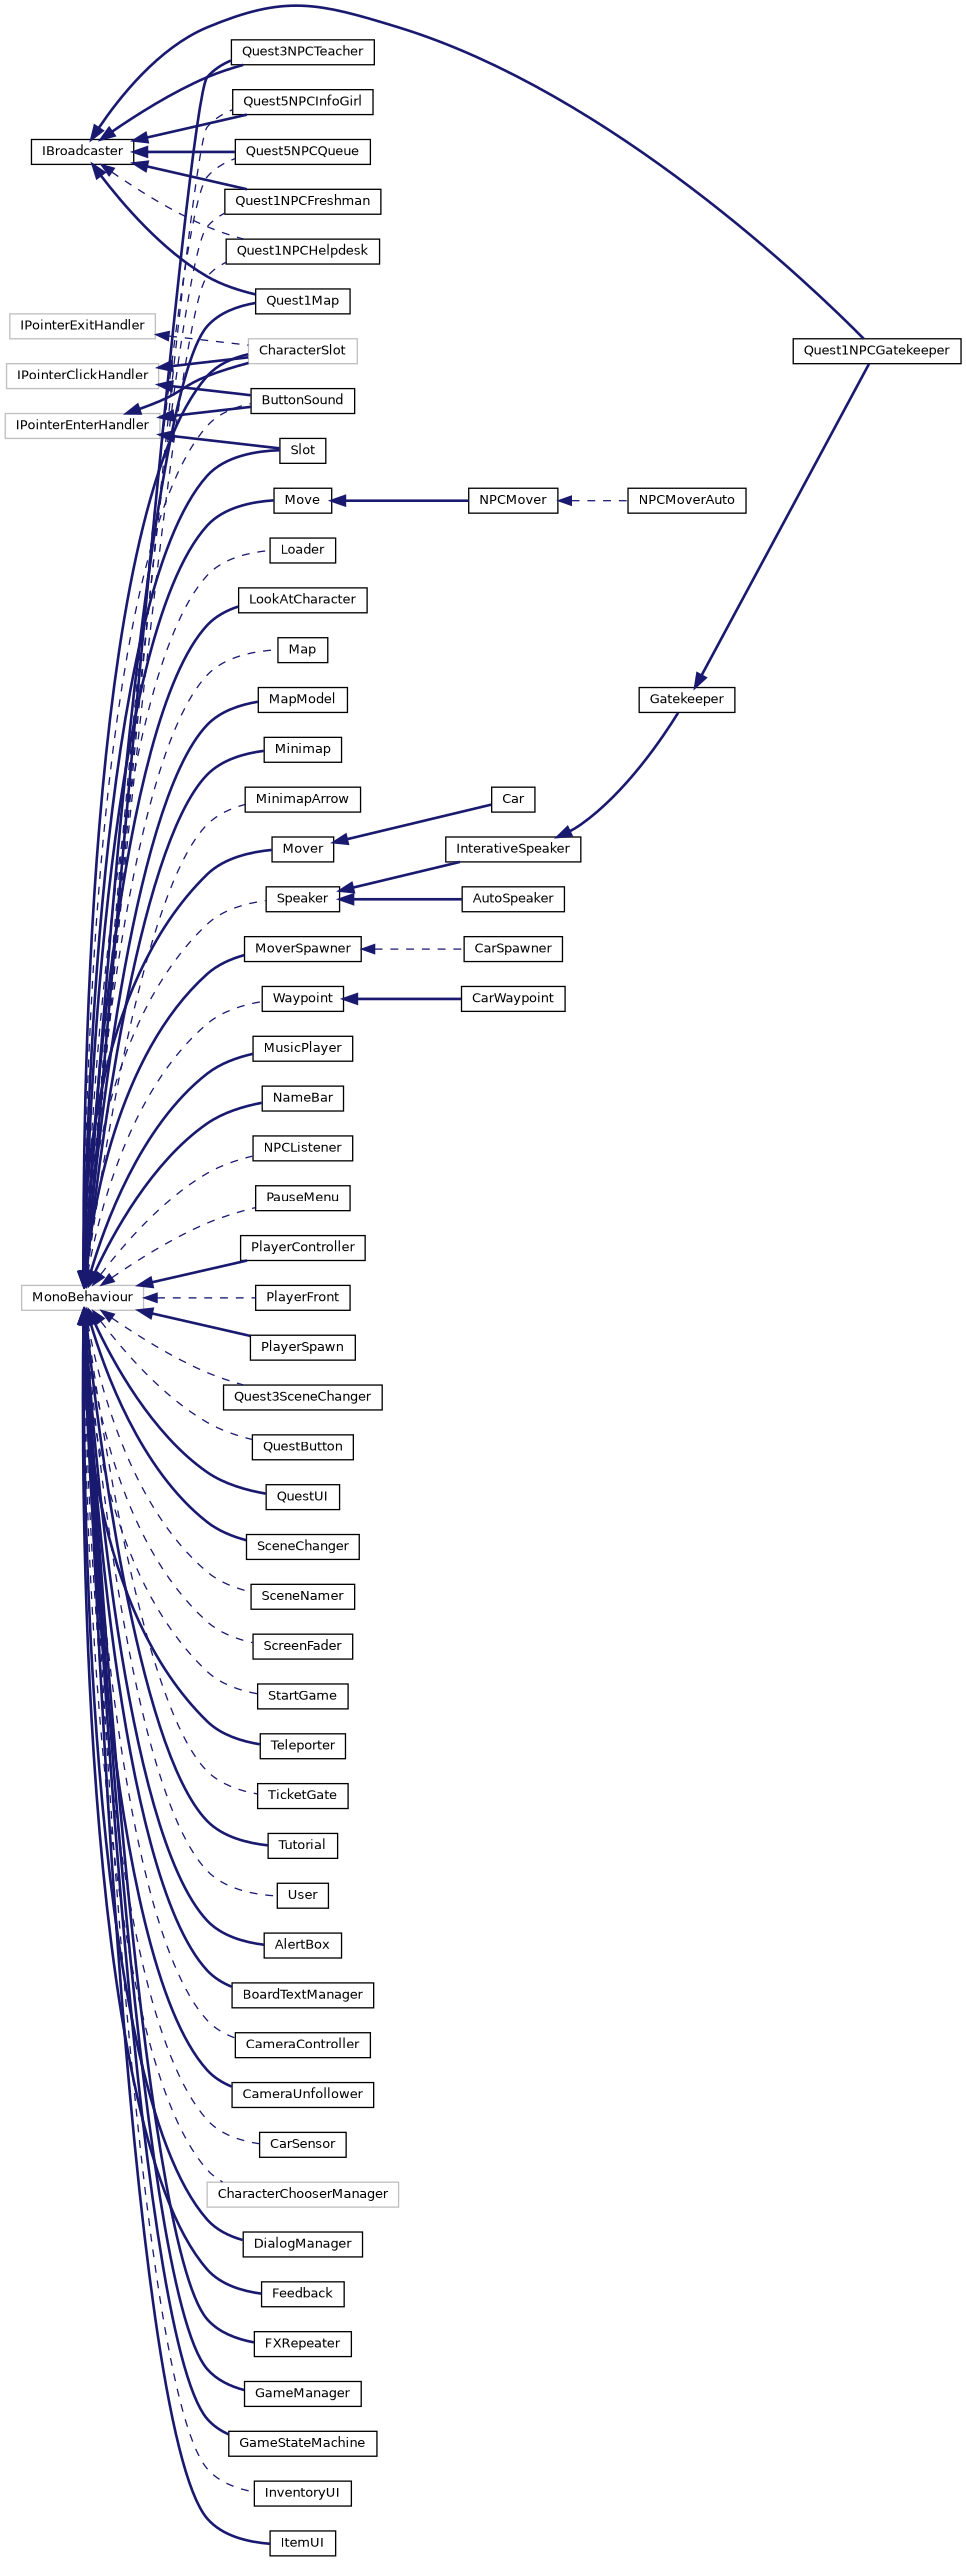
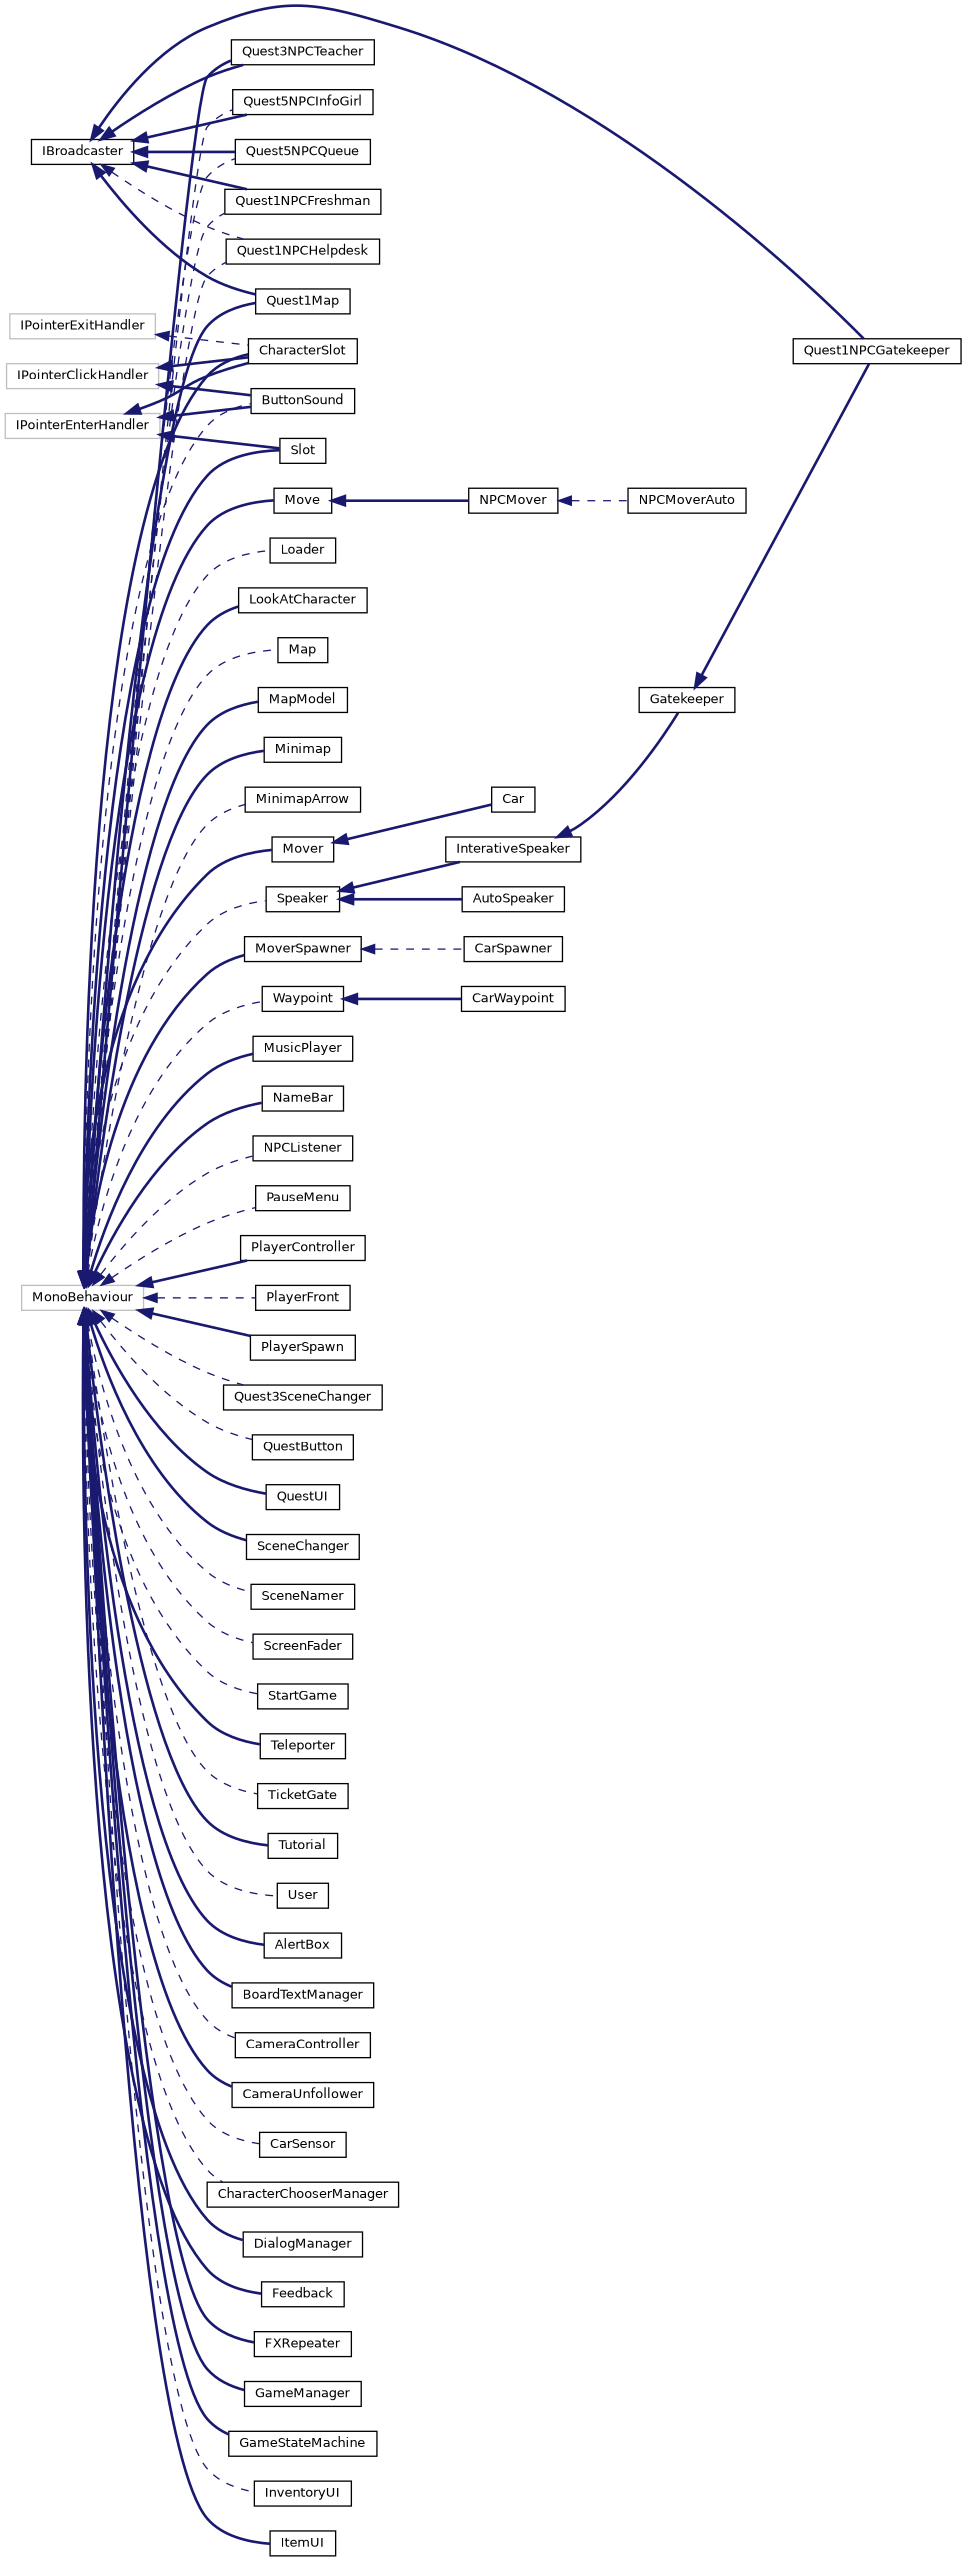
node "CharacterSlot": color grey75 -> black
node "CharacterChooserManager": color grey75 -> black
